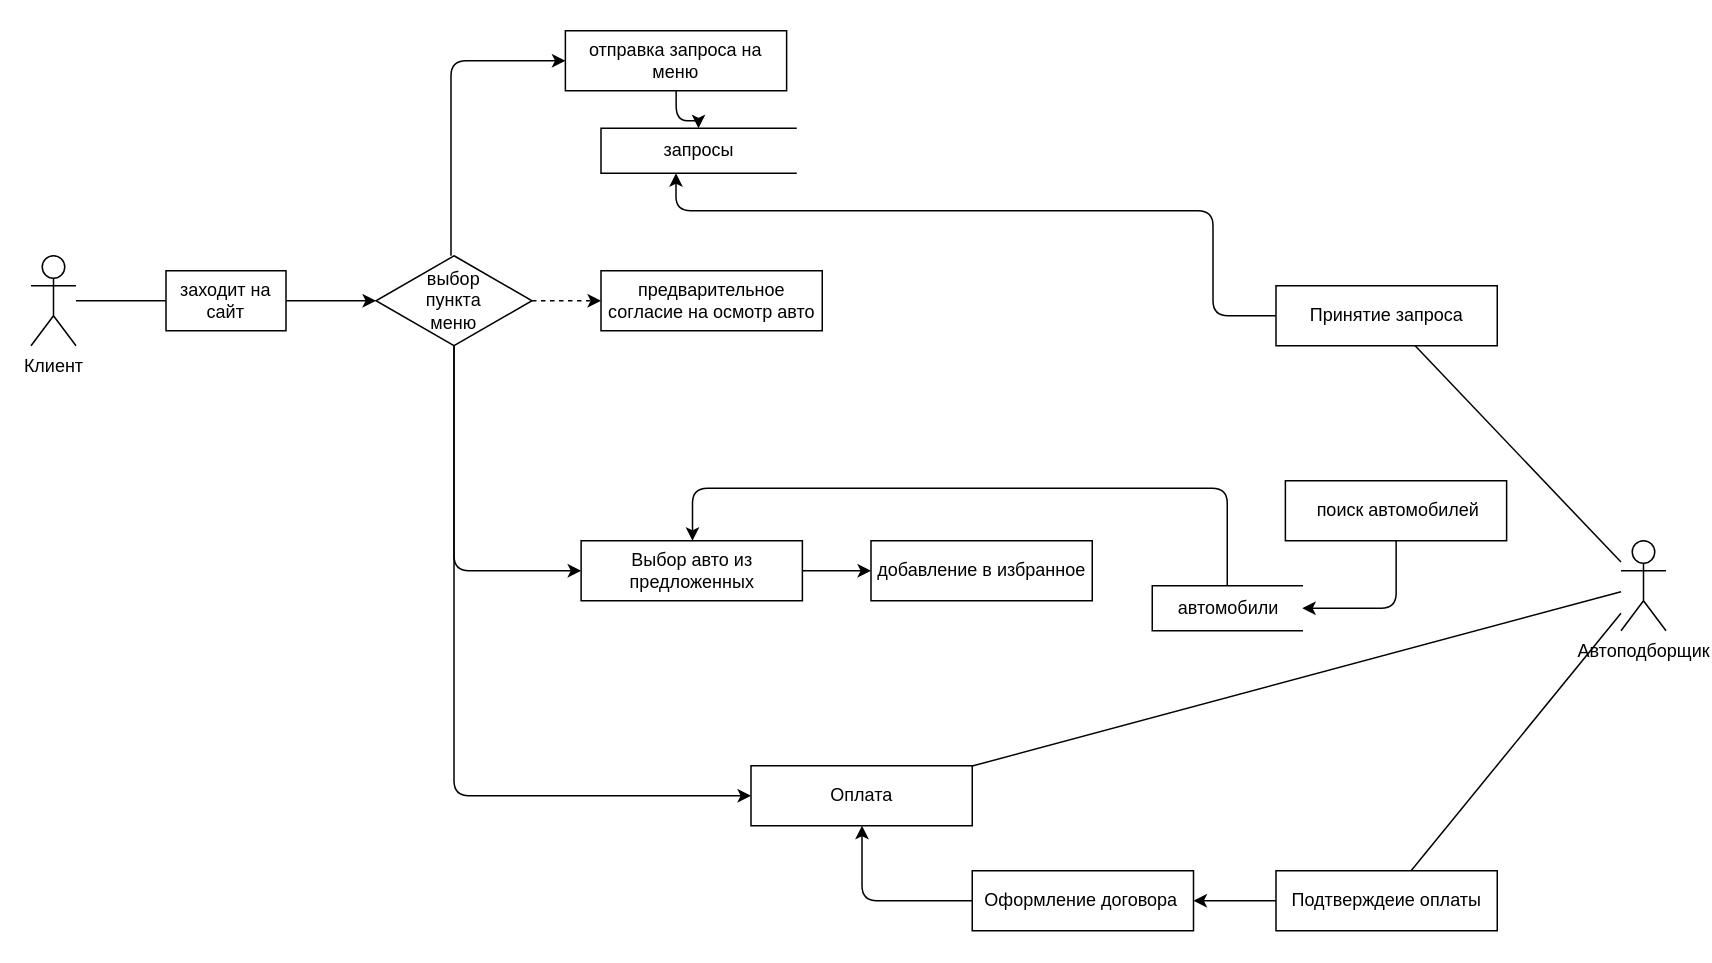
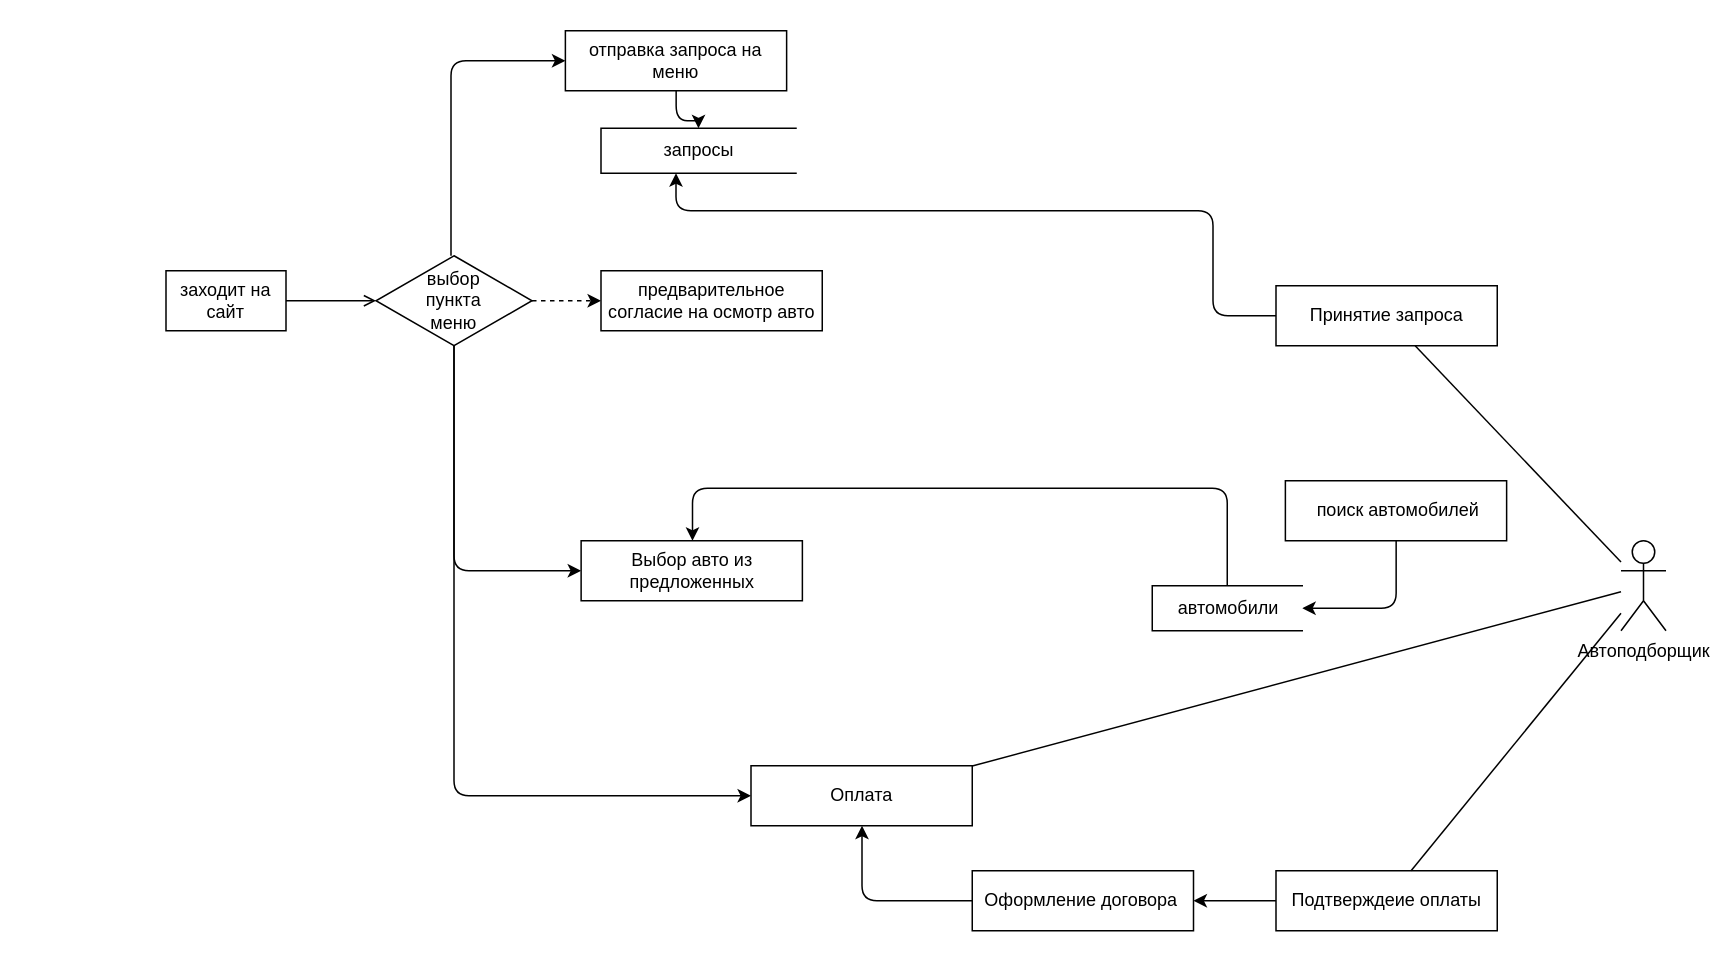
node "Клиент": removed
edge "Клиент" -- "заходит на сайт": removed
edge "заходит на сайт" -> "выбор пункта меню": arrowhead classic -> open
edge "Выбор авто из предложенных" -> "добавление в избранное": removed
node "добавление в избранное": removed
